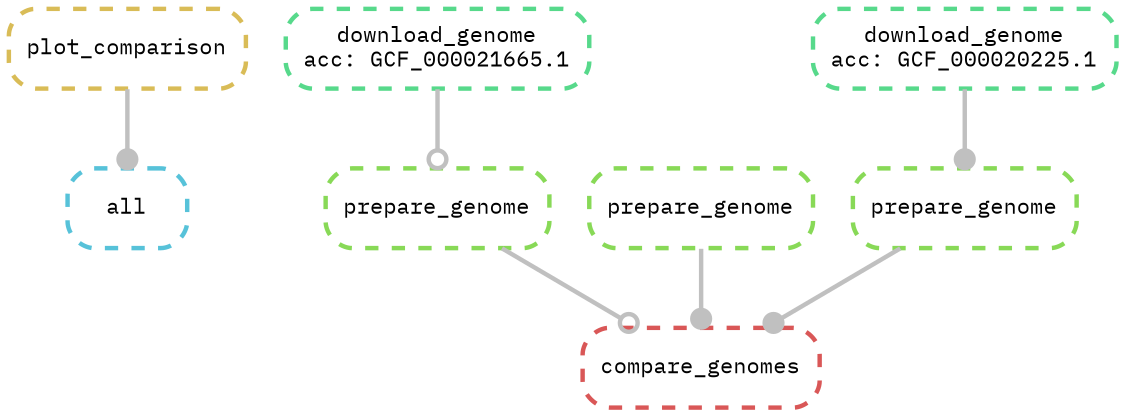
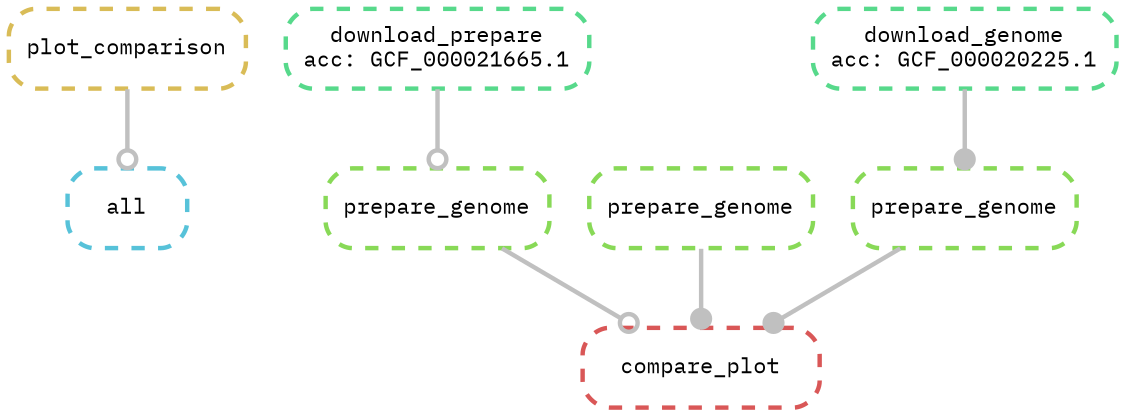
node "download_genome acc: GCF_000021665.1": label "download_genome acc: GCF_000021665.1" -> "download_prepare acc: GCF_000021665.1"
edge "plot_comparison" -> "all": arrowhead dot -> odot
node "compare_genomes": label "compare_genomes" -> "compare_plot"
